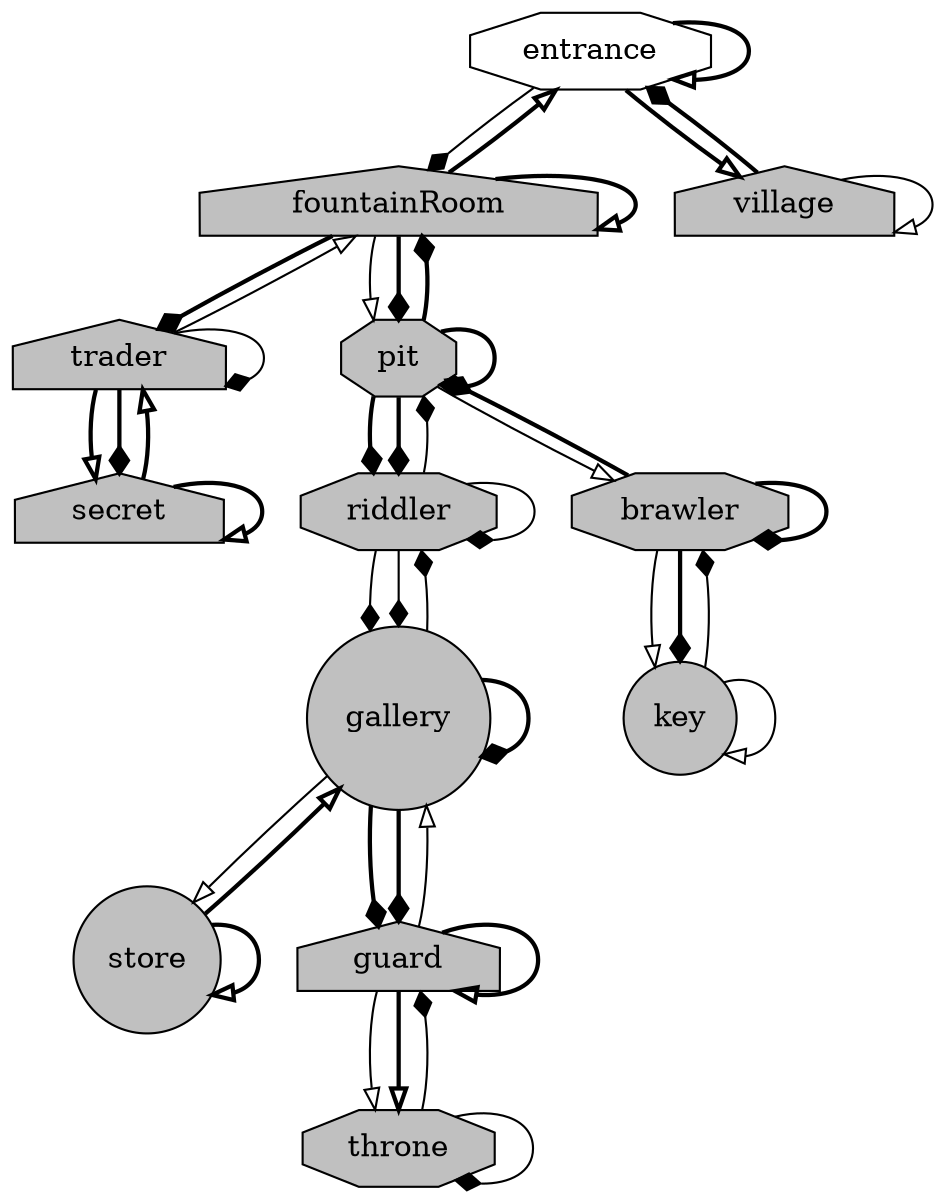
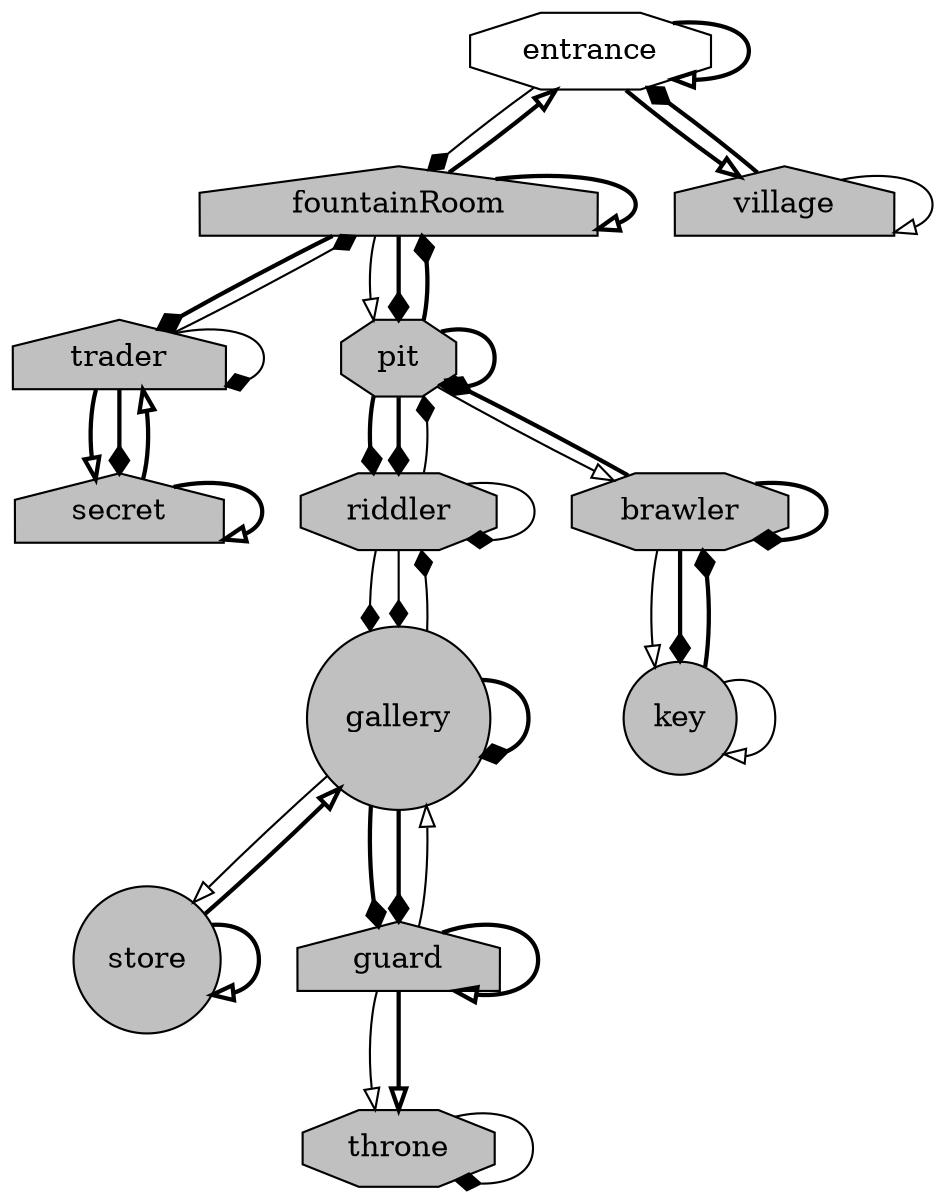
edge "trader" -> "fountainRoom": arrowhead onormal -> diamond
edge "key" -> "brawler": style solid -> bold
edge "throne" -> "guard": removed
